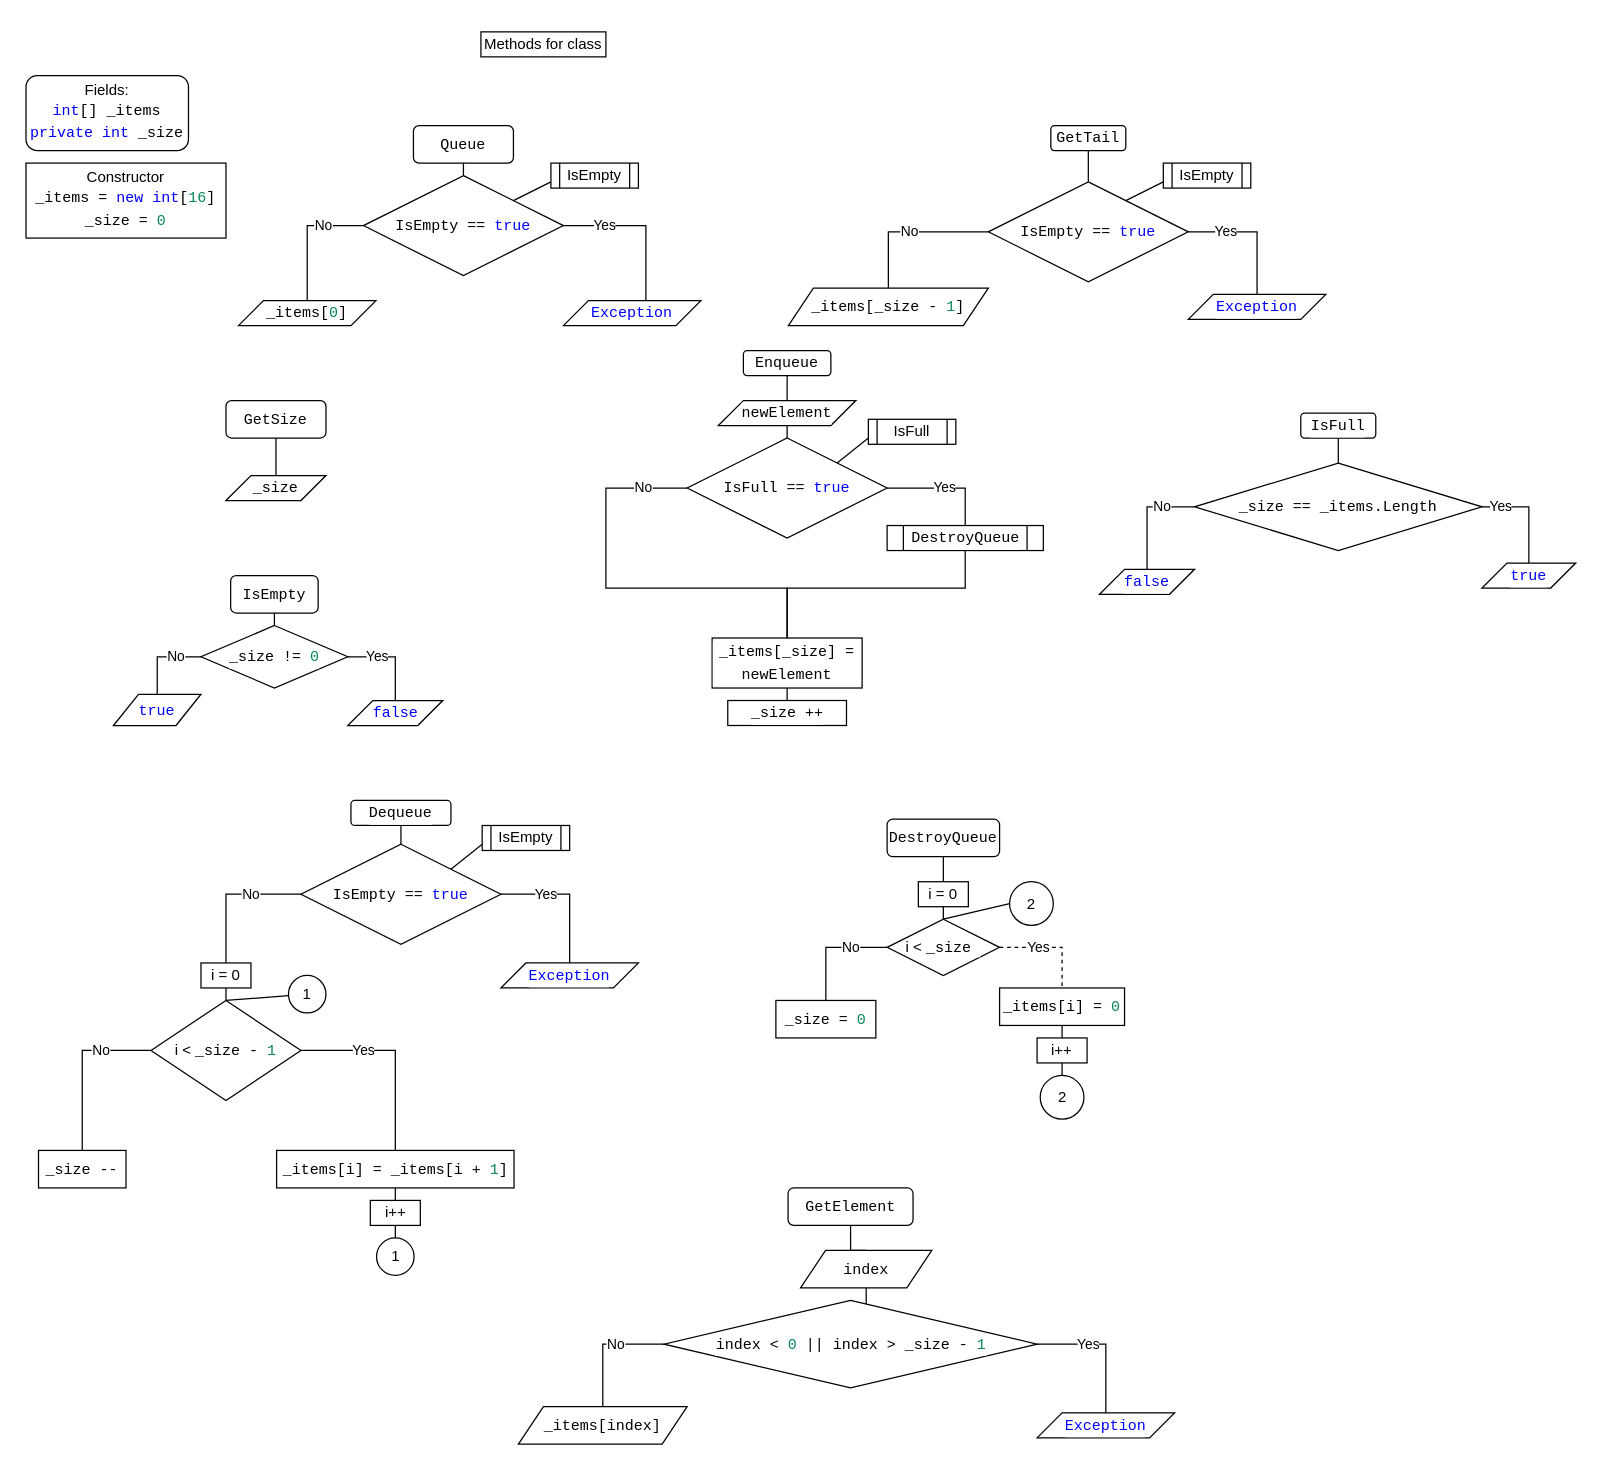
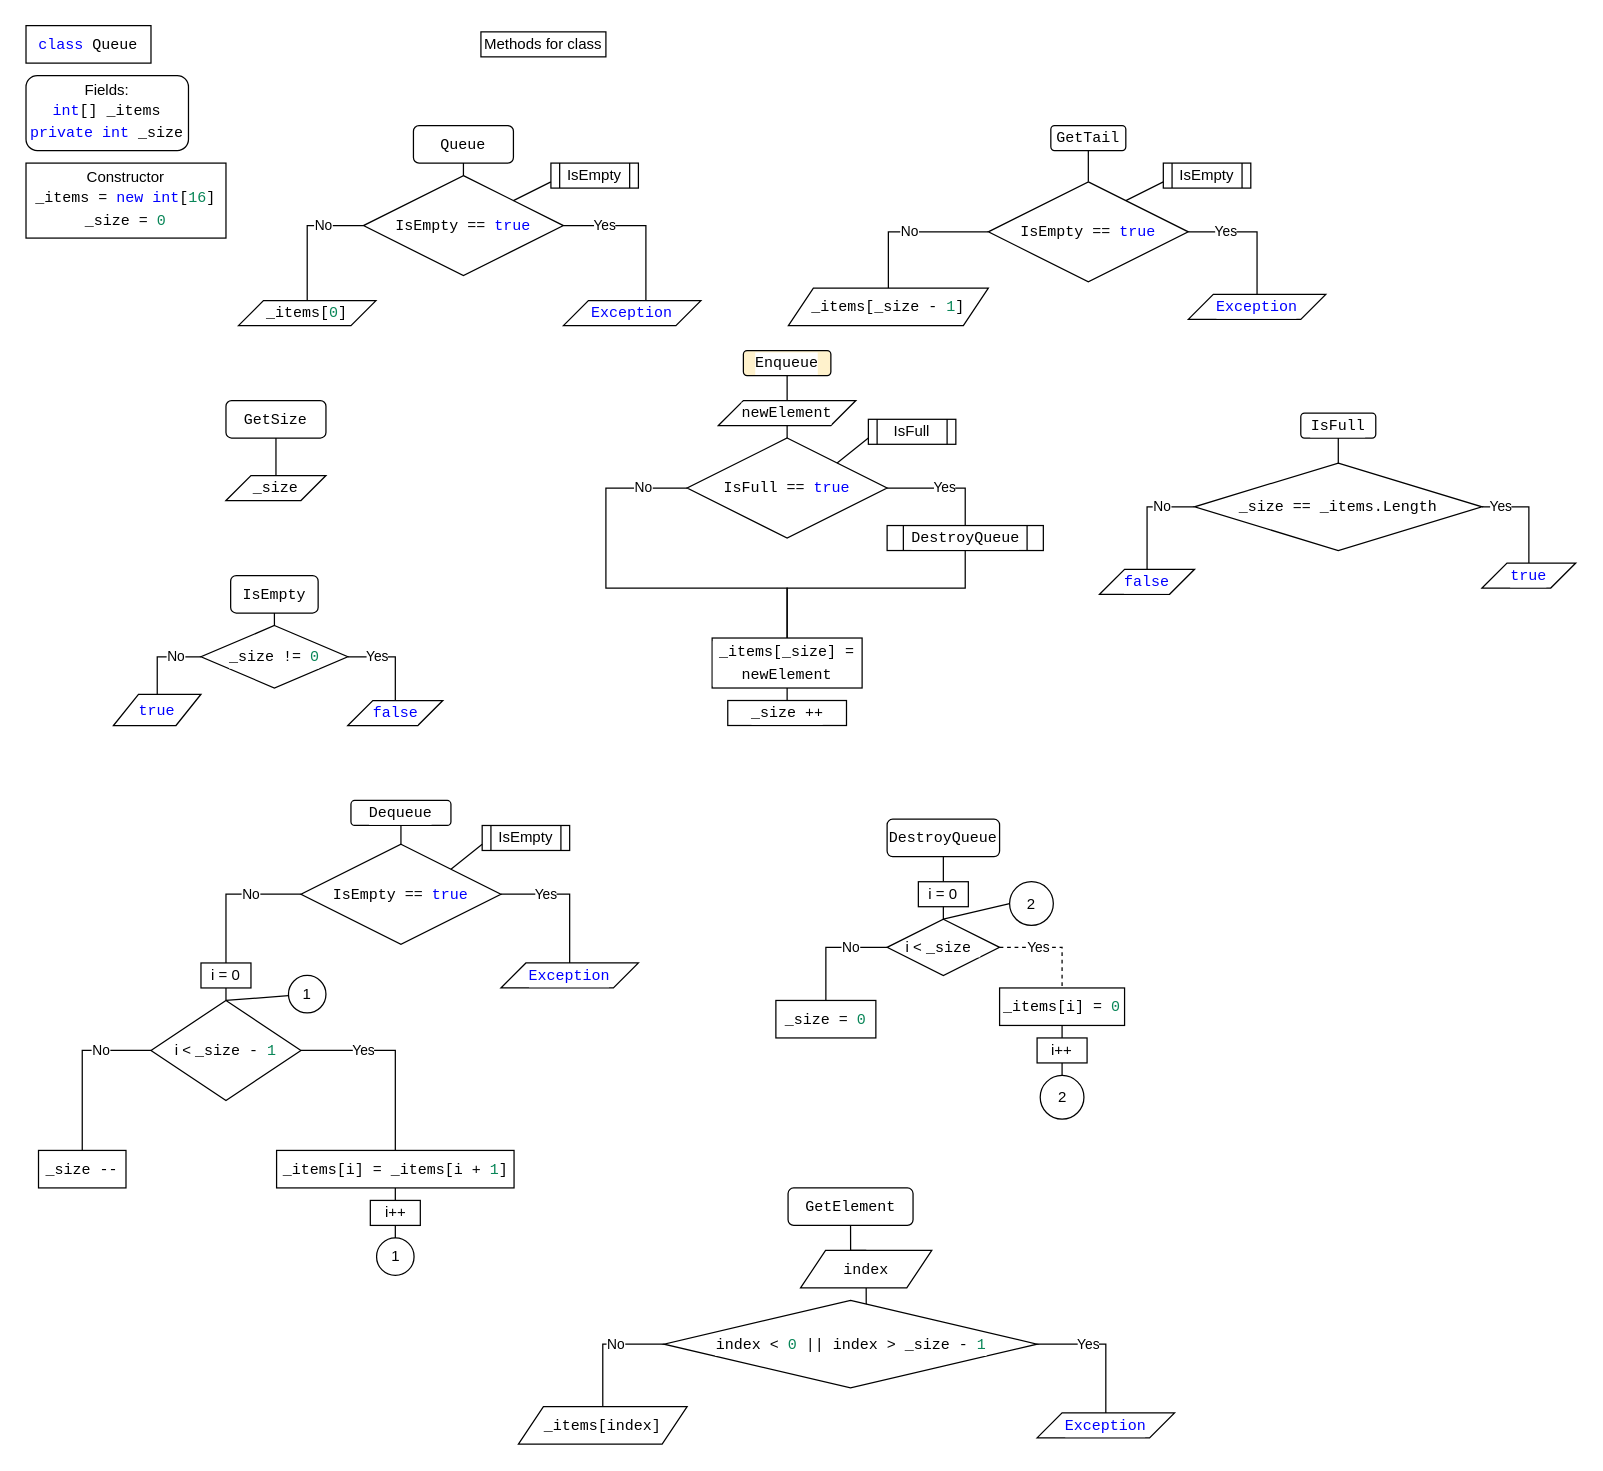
node "class Queue": added
node "Enqueue": fillcolor #ffffff -> #fff2cc
